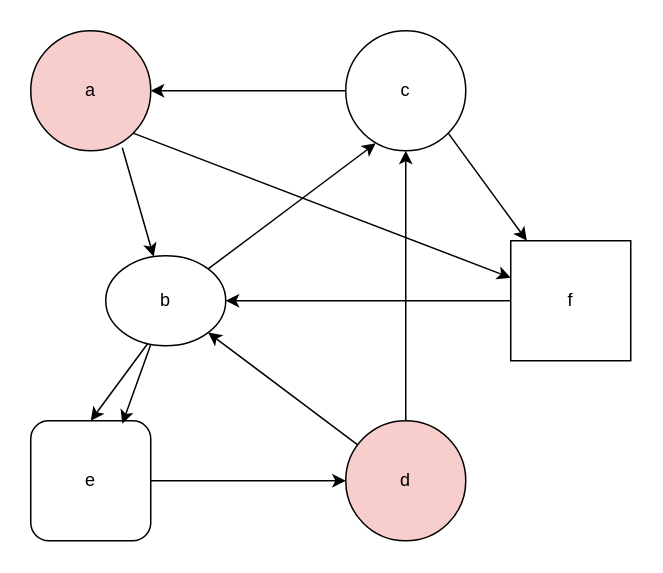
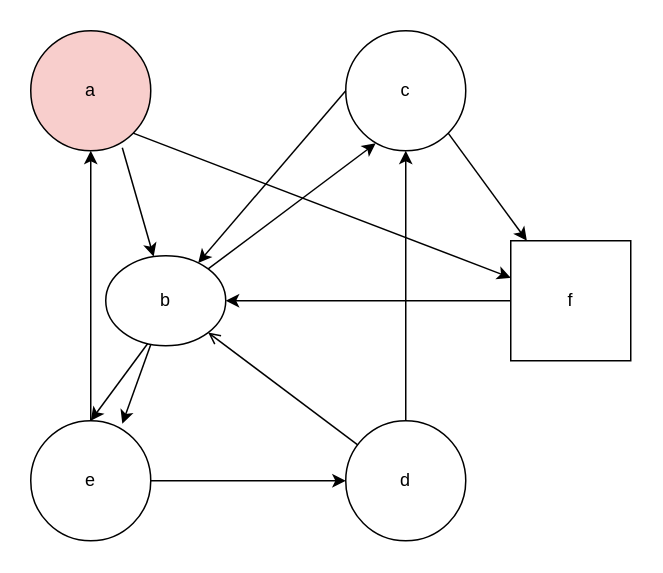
edge "c" -> "a": now "c" -> "b"
edge "e" -> "a": added
edge "d" -> "b": arrowhead classic -> open
node "e": shape rounded rectangle -> ellipse
node "d": fillcolor #f8cecc -> #ffffff
